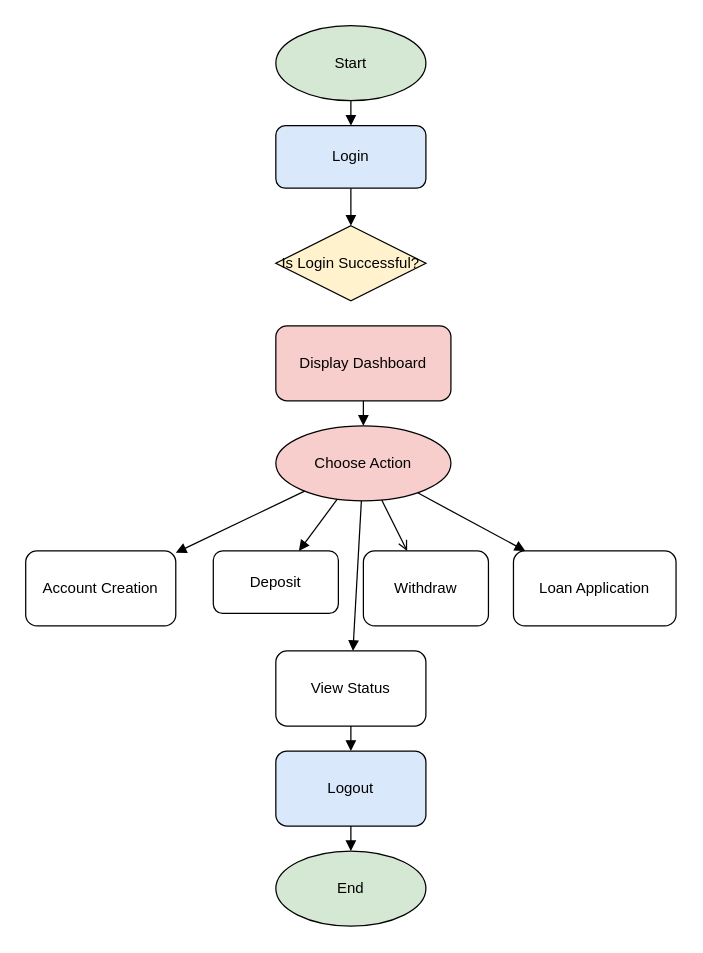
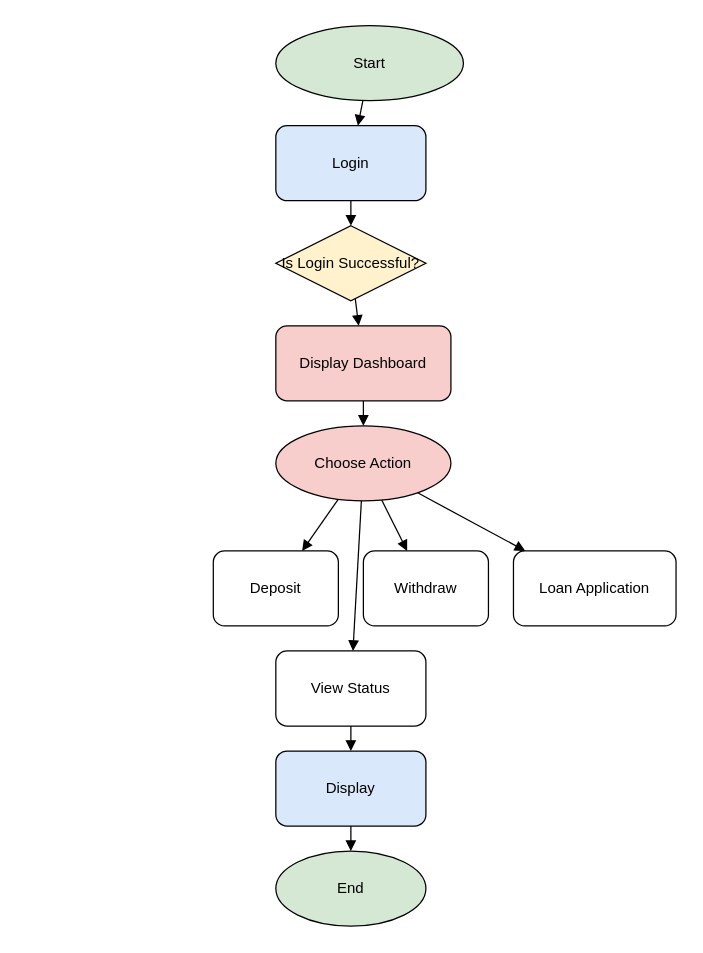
node "Start": size 150x75 -> 188x75
node "Login": size 150x63 -> 150x75
edge "Is Login Successful?" -> "Display Dashboard": added
edge "Choose Action" -> "Account Creation": removed
edge "Choose Action" -> "Withdraw": arrowhead open -> block
node "Deposit": size 125x63 -> 125x75
node "Account Creation": removed
node "Logout": label "Logout" -> "Display"
